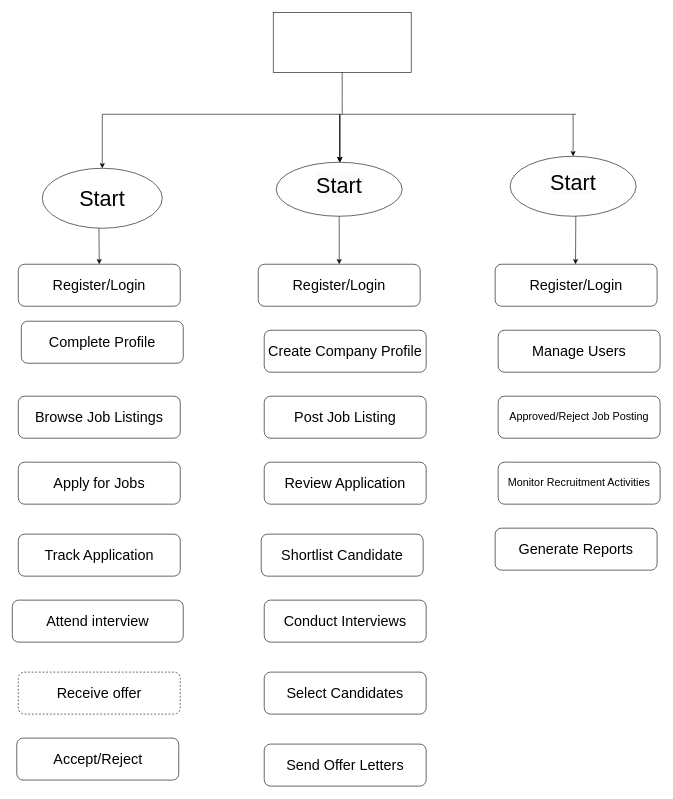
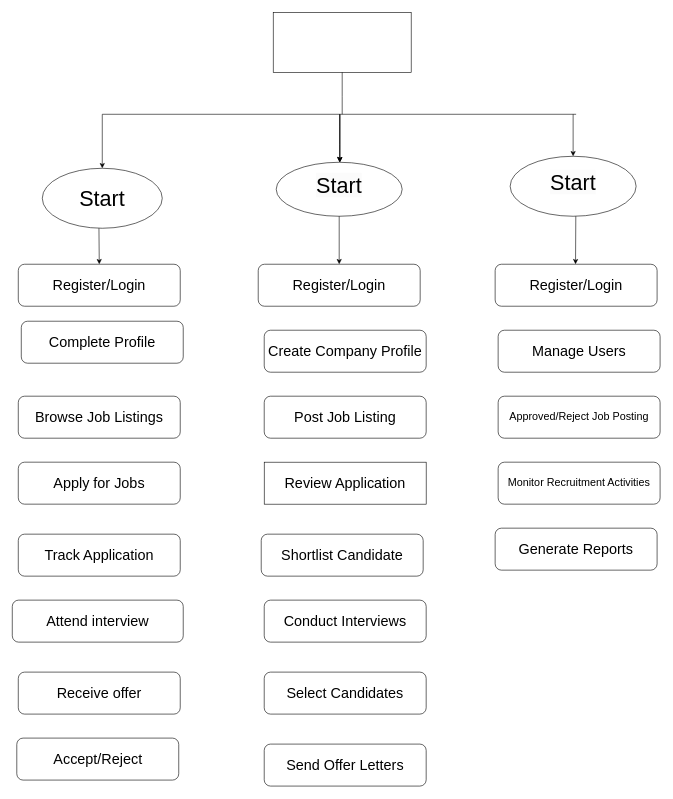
node "Review Application": shape rounded rectangle -> rectangle
node "Receive offer": style dashed -> solid
